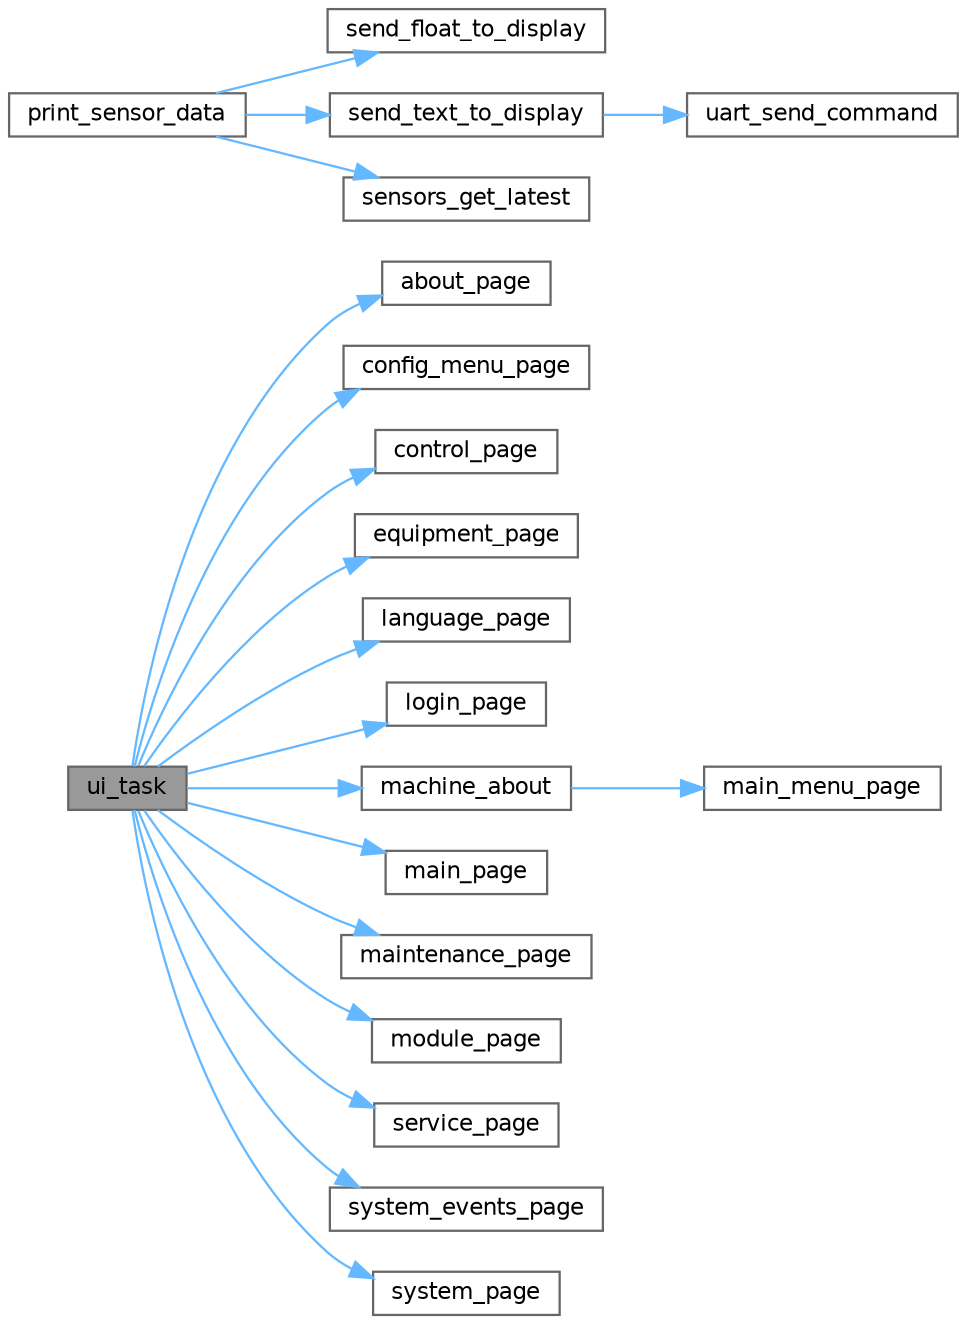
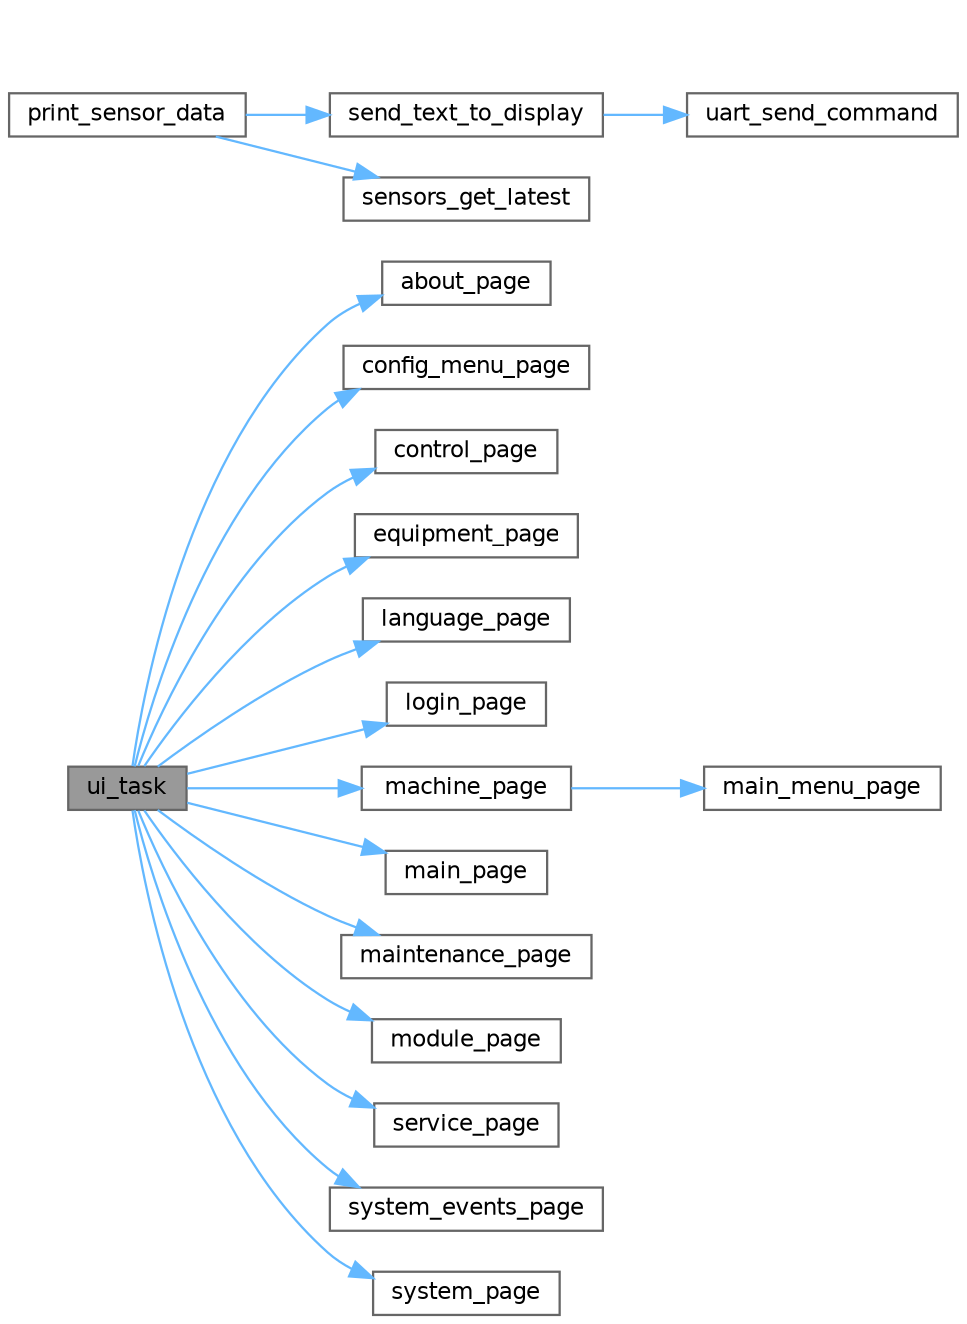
node "send_float_to_display": removed
node "machine_about": label "machine_about" -> "machine_page"
